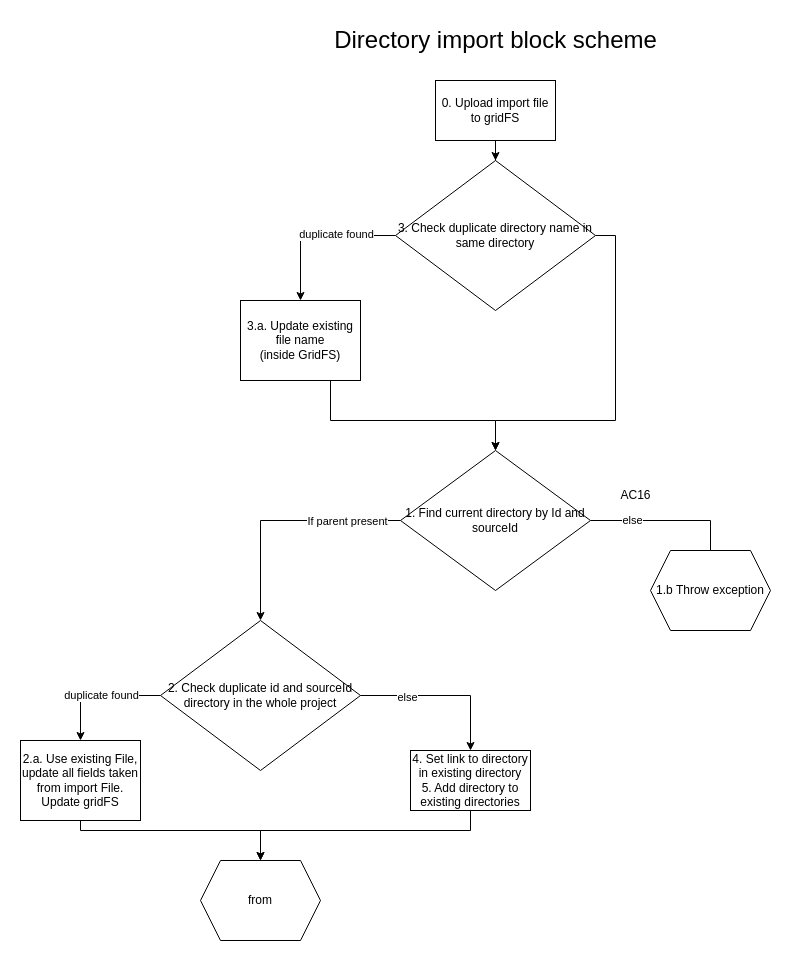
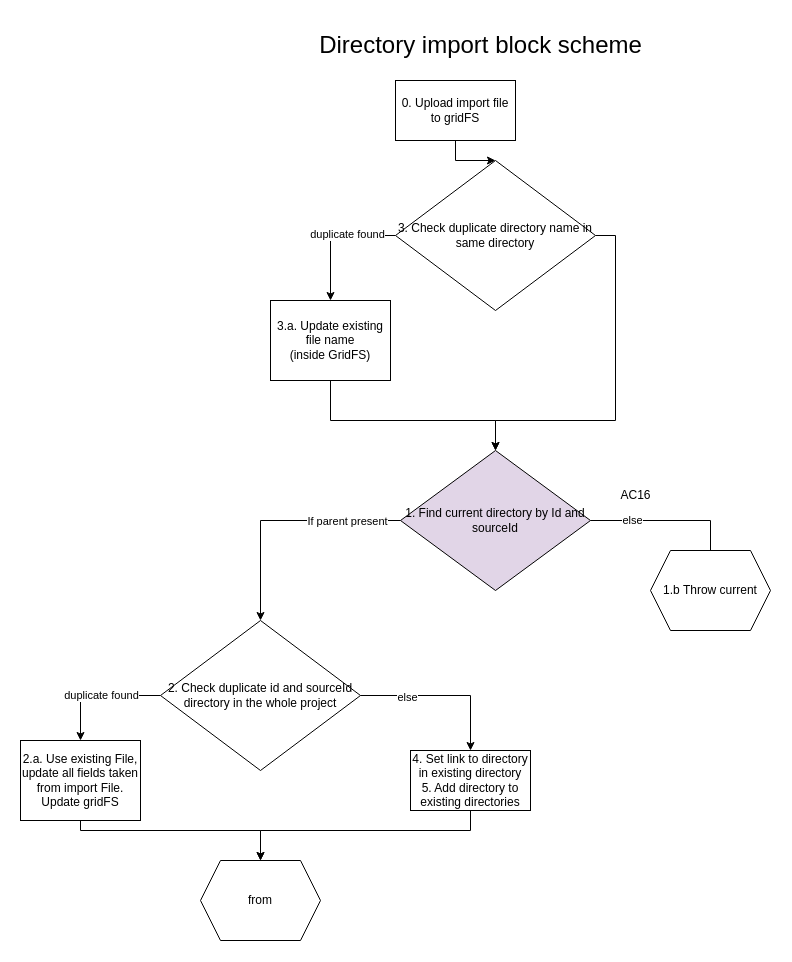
node "Directory import block scheme": moved (496, 41) -> (481, 46)
node "0. Upload import file to gridFS": moved (496, 111) -> (456, 111)
node "3.a. Update existing file name (inside GridFS)": moved (301, 341) -> (331, 341)
node "1. Find current directory by Id and sourceId": fillcolor #ffffff -> #e1d5e7
node "1.b Throw exception": label "1.b Throw exception" -> "1.b Throw current"
